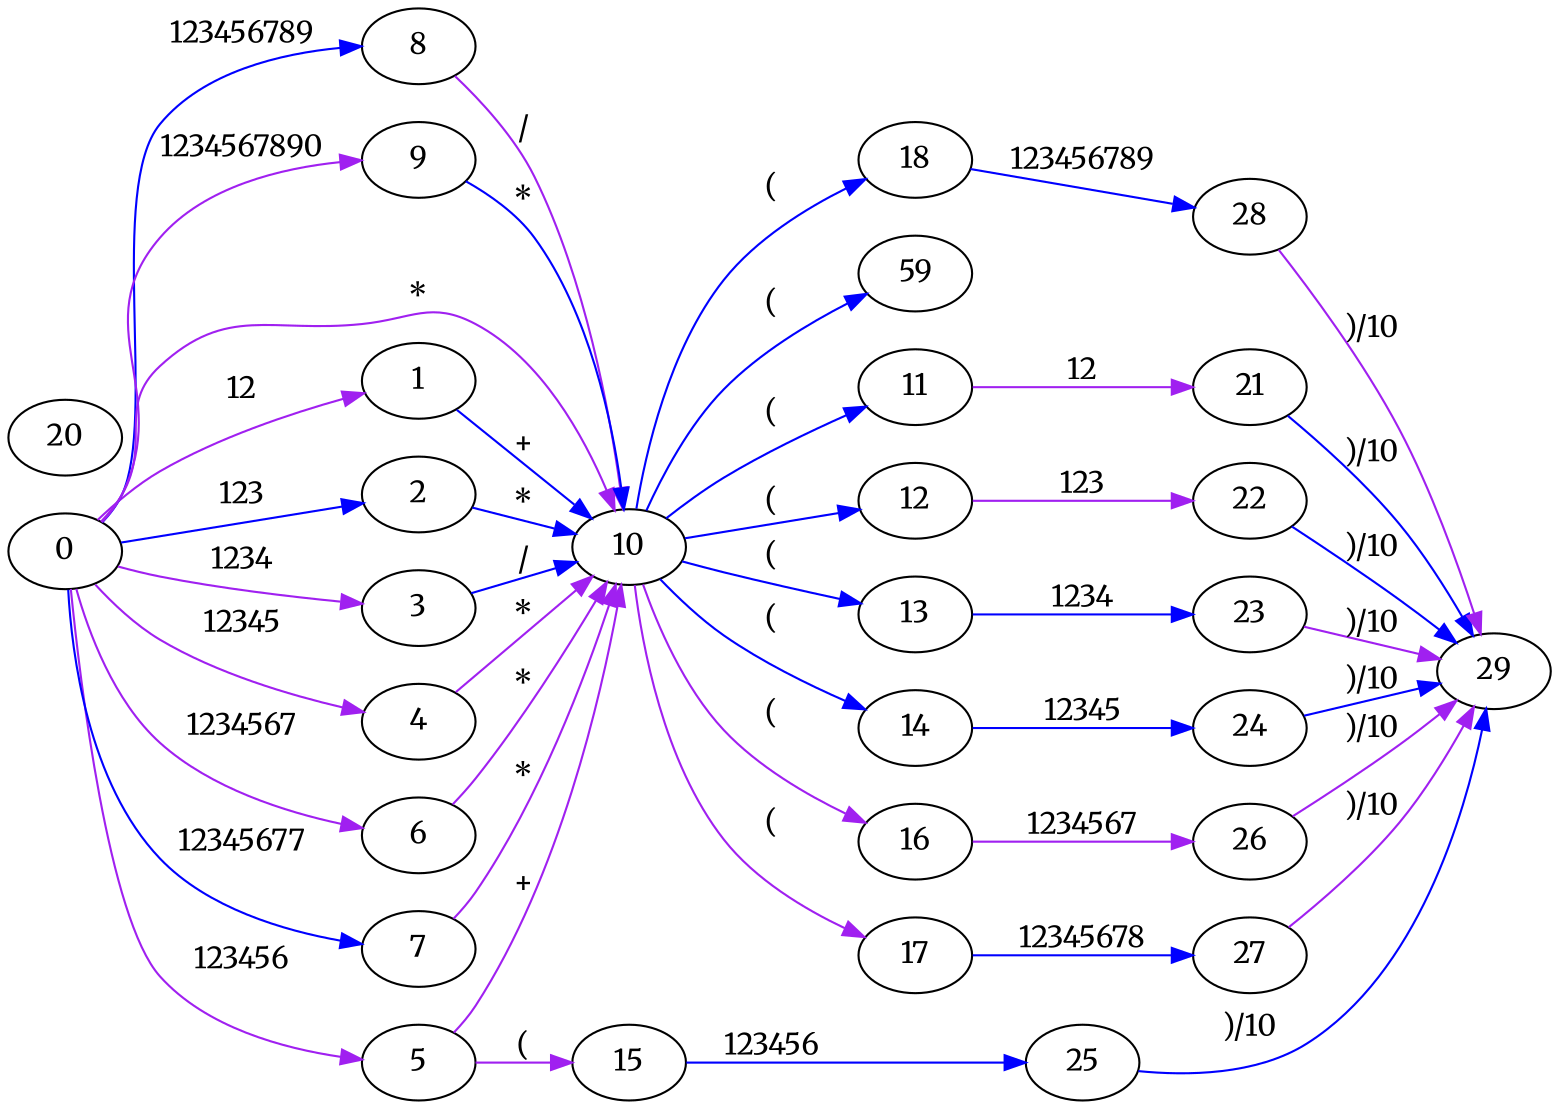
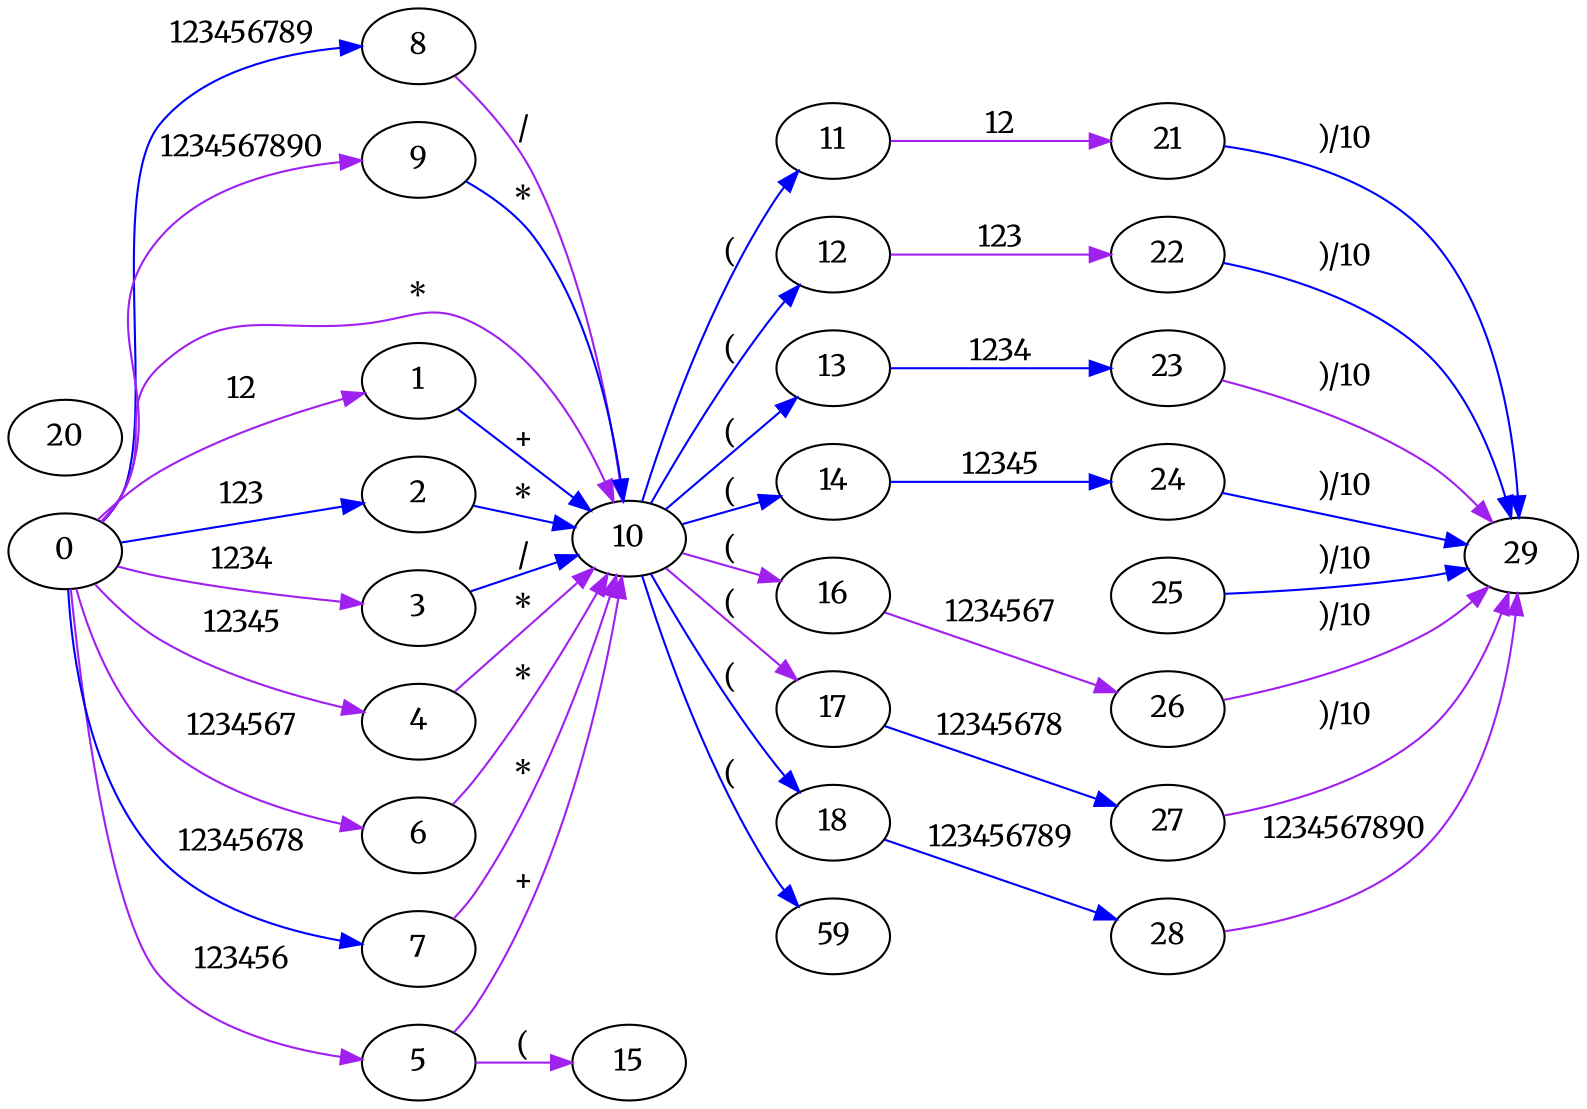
edge "28" -> "29": label ")/10" -> "1234567890"
edge "0" -> "7": label "12345677" -> "12345678"
edge "15" -> "25": removed, label "123456"
